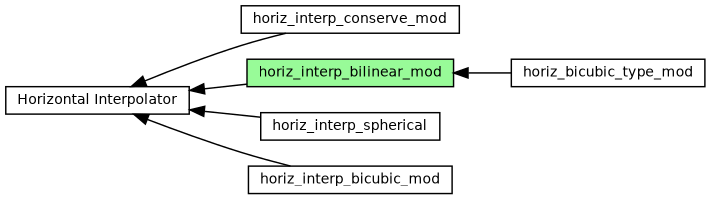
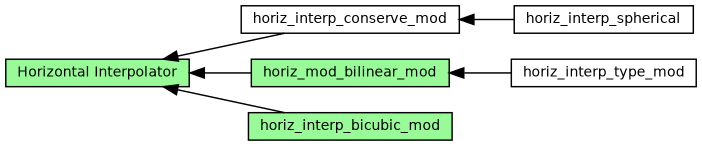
node "horiz_interp_bilinear_mod": label "horiz_interp_bilinear_mod" -> "horiz_mod_bilinear_mod"
node "horiz_bicubic_type_mod": label "horiz_bicubic_type_mod" -> "horiz_interp_type_mod"
node "Horizontal Interpolator": fillcolor white -> palegreen
edge "horiz_interp_spherical" -> "Horizontal Interpolator": now "horiz_interp_spherical" -> "horiz_interp_conserve_mod"
node "horiz_interp_bicubic_mod": fillcolor white -> palegreen
